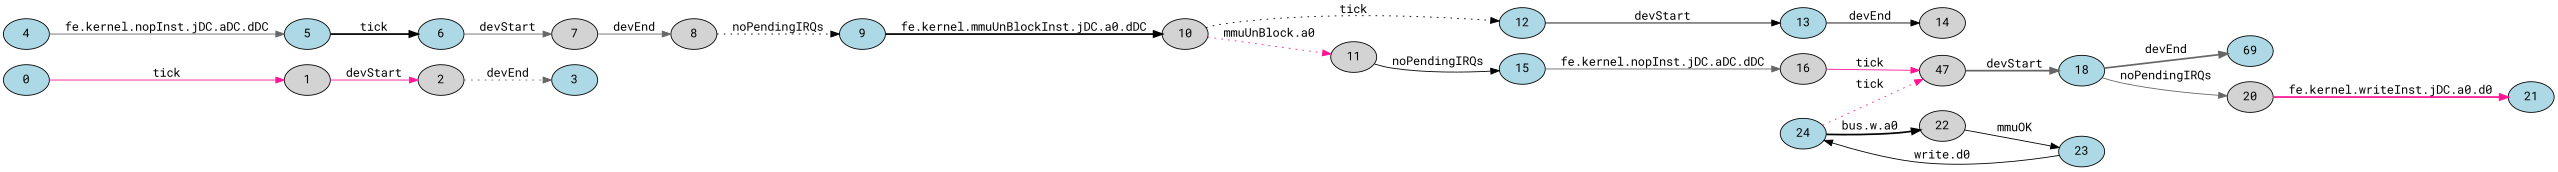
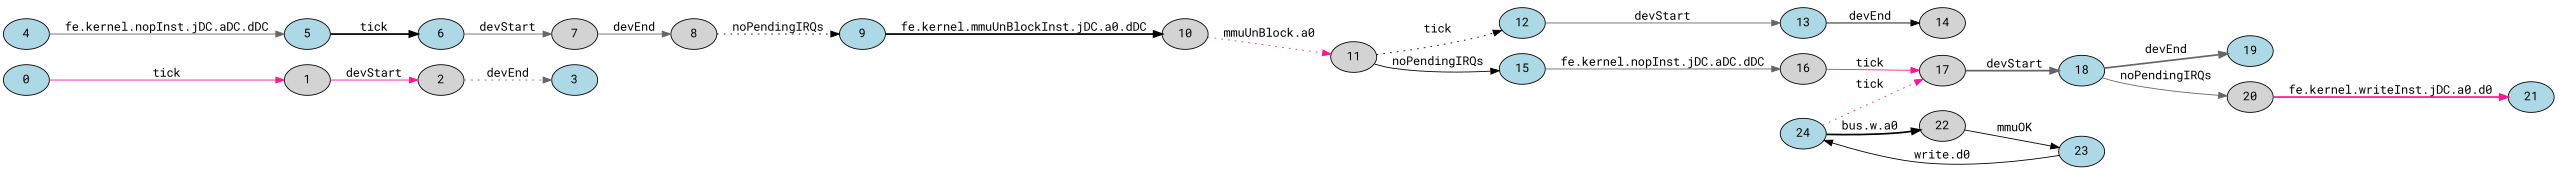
edge "10" -> "12": now "11" -> "12"
edge "12" -> "13": color black -> gray40
node "69": label "69" -> "19"
node "47": label "47" -> "17"
